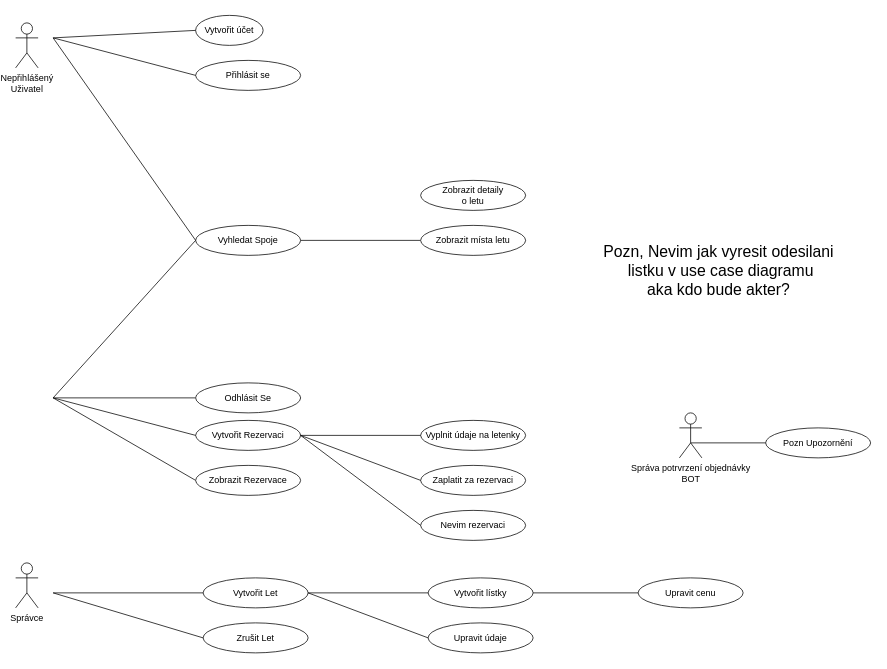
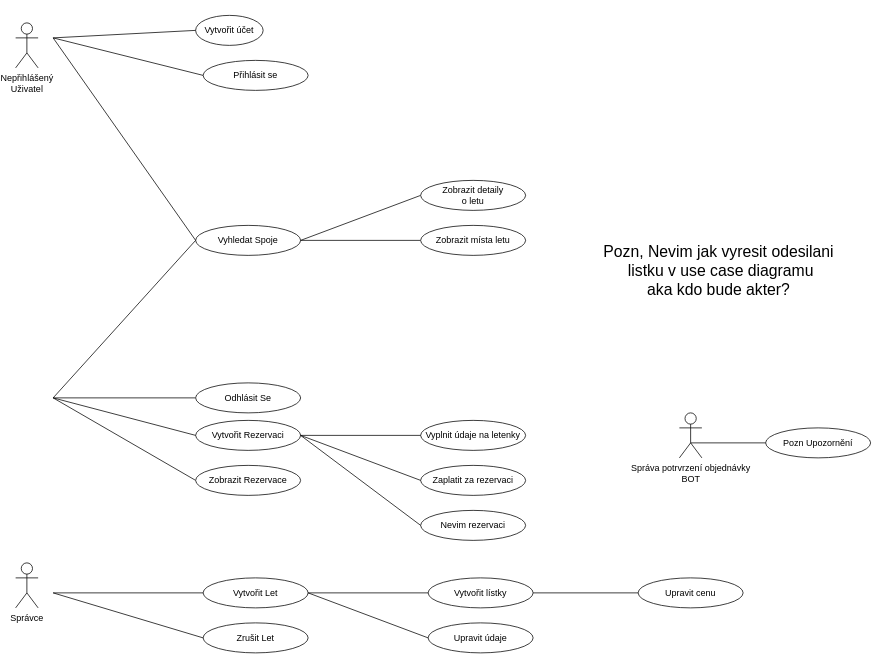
node "Přihlásit se": moved (248, 75) -> (255, 75)
edge "Zobrazit detaily o letu" -- "Vyhledat Spoje": added
